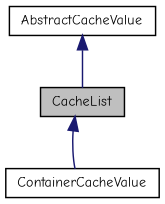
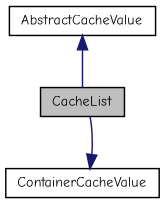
edge "ContainerCacheValue" -> "CacheList": reversed
